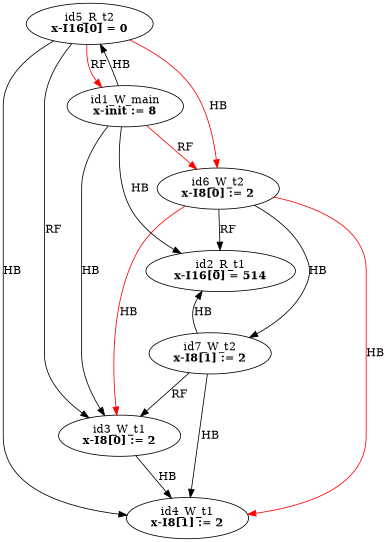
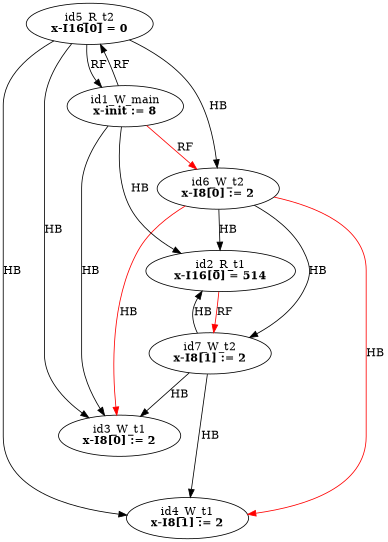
edge "id5_R_t2" -> "id1_W_main": color red -> black
edge "id1_W_main" -> "id5_R_t2": label "HB" -> "RF"
edge "id5_R_t2" -> "id6_W_t2": color red -> black
edge "id5_R_t2" -> "id3_W_t1": label "RF" -> "HB"
edge "id6_W_t2" -> "id2_R_t1": label "RF" -> "HB"
edge "id2_R_t1" -> "id7_W_t2": added, label "RF"
edge "id7_W_t2" -> "id3_W_t1": label "RF" -> "HB"
edge "id3_W_t1" -> "id4_W_t1": removed, label "HB"
